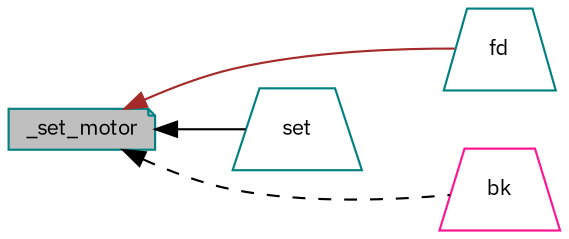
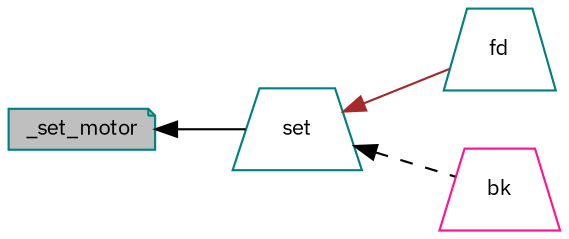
edge "fd" -> "_set_motor": now "fd" -> "set"
edge "bk" -> "_set_motor": now "bk" -> "set"
